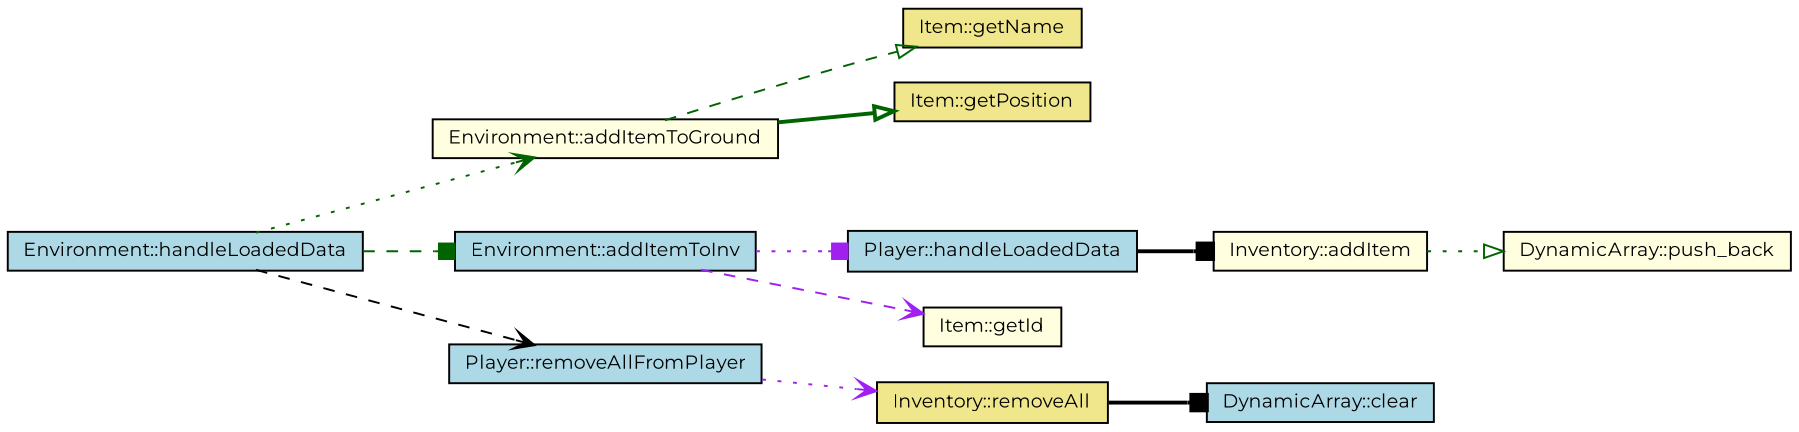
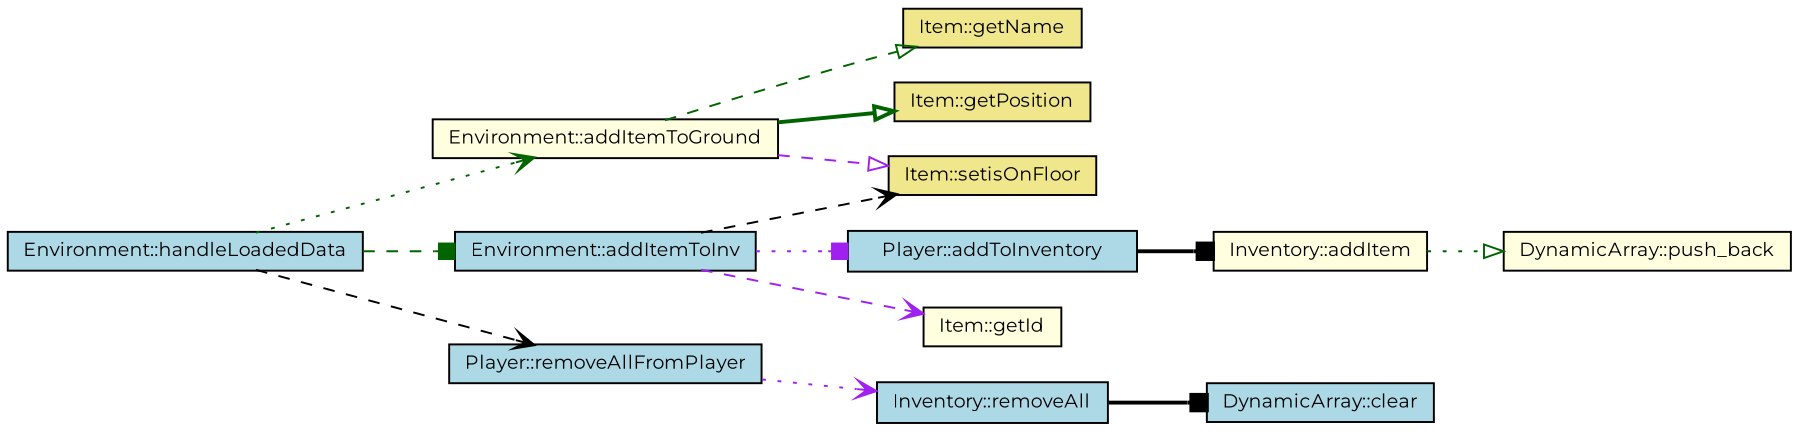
node "Item::setisOnFloor": added
node "Player::handleLoadedData": label "Player::handleLoadedData" -> "Player::addToInventory"
node "Inventory::removeAll": fillcolor khaki -> lightblue
